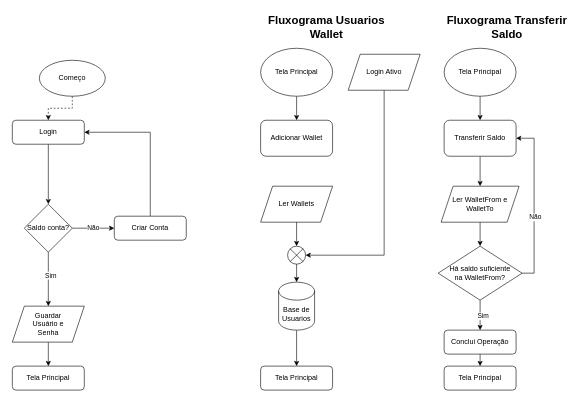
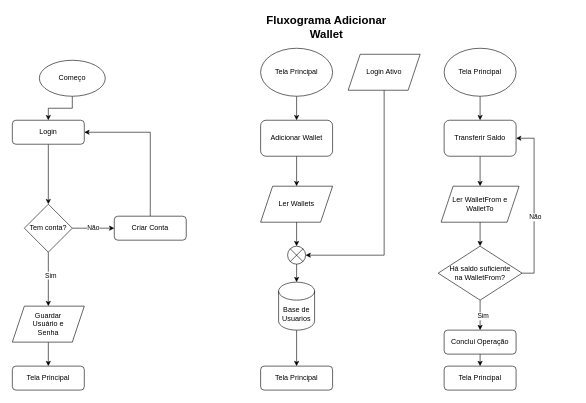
node "Fluxograma Usuarios Wallet": label "Fluxograma Usuarios Wallet" -> "Fluxograma Adicionar Wallet"
node "Fluxograma Transferir Saldo": removed
edge "Começo" -> "Login": style dashed -> solid
edge "Adicionar Wallet" -> "Ler Wallets": added
node "Saldo conta?": label "Saldo conta?" -> "Tem conta?"
